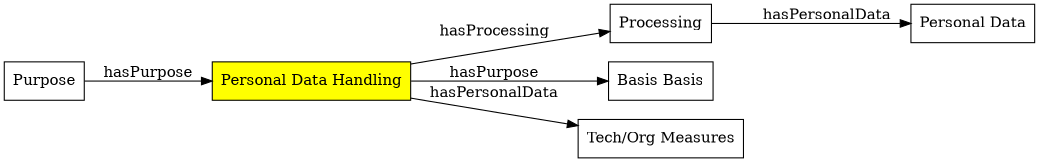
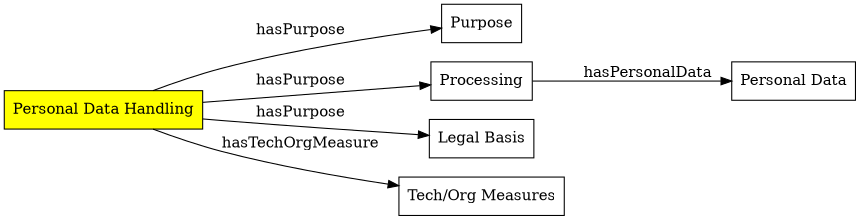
edge "Personal Data Handling" -> "Processing": label "hasProcessing" -> "hasPurpose"
edge "Purpose" -> "Personal Data Handling": reversed
node "Basis Basis": label "Basis Basis" -> "Legal Basis"
edge "Personal Data Handling" -> "Tech/Org Measures": label "hasPersonalData" -> "hasTechOrgMeasure"
